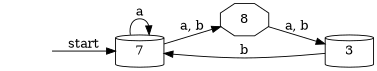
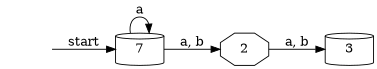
node "8": label "8" -> "2"
edge "3" -> "7": removed, label "b"
